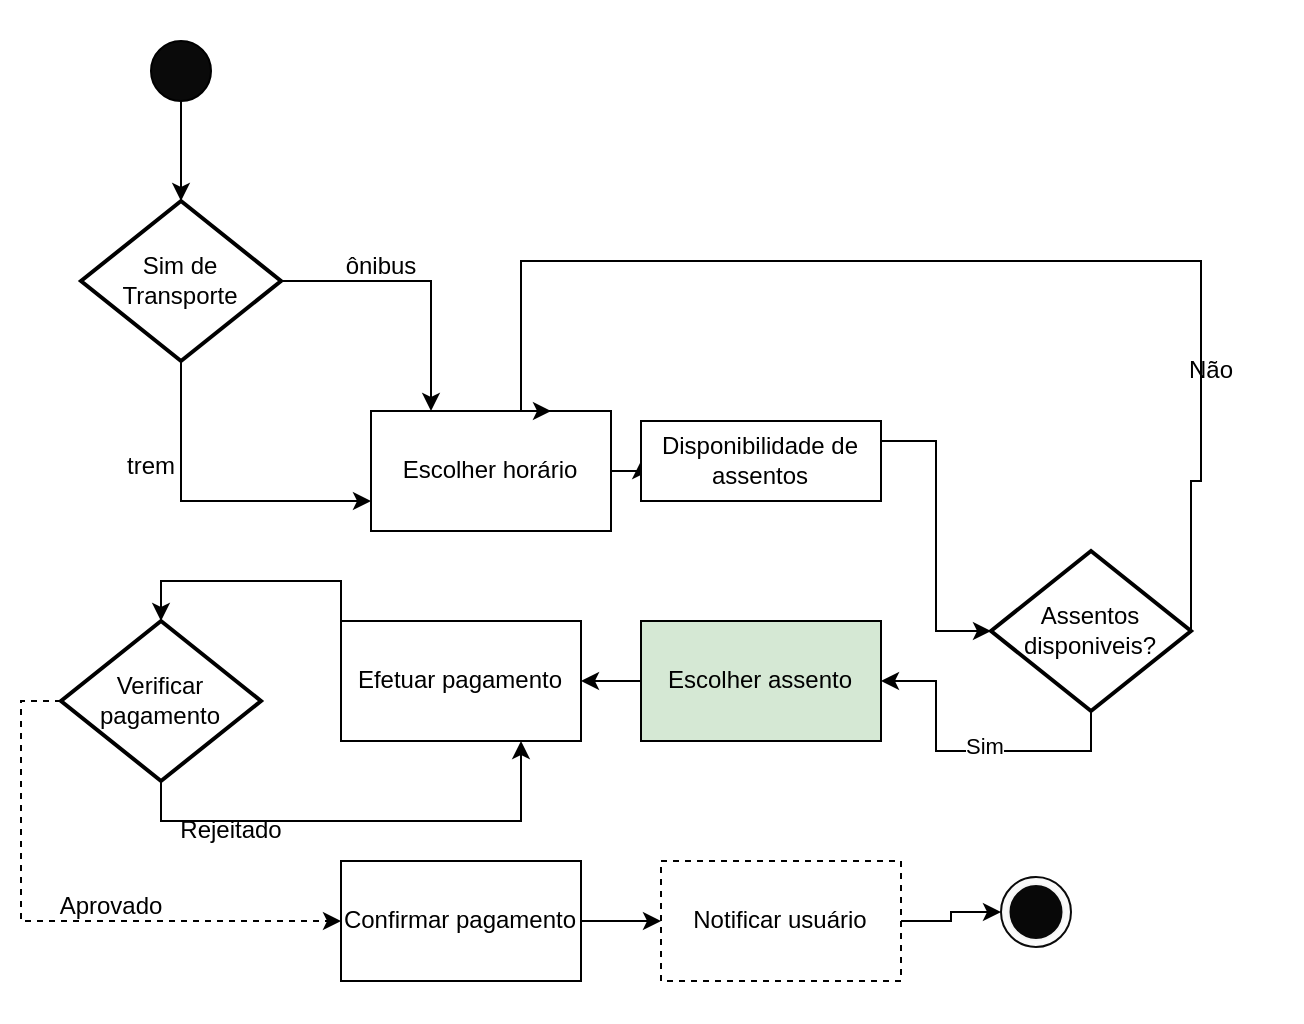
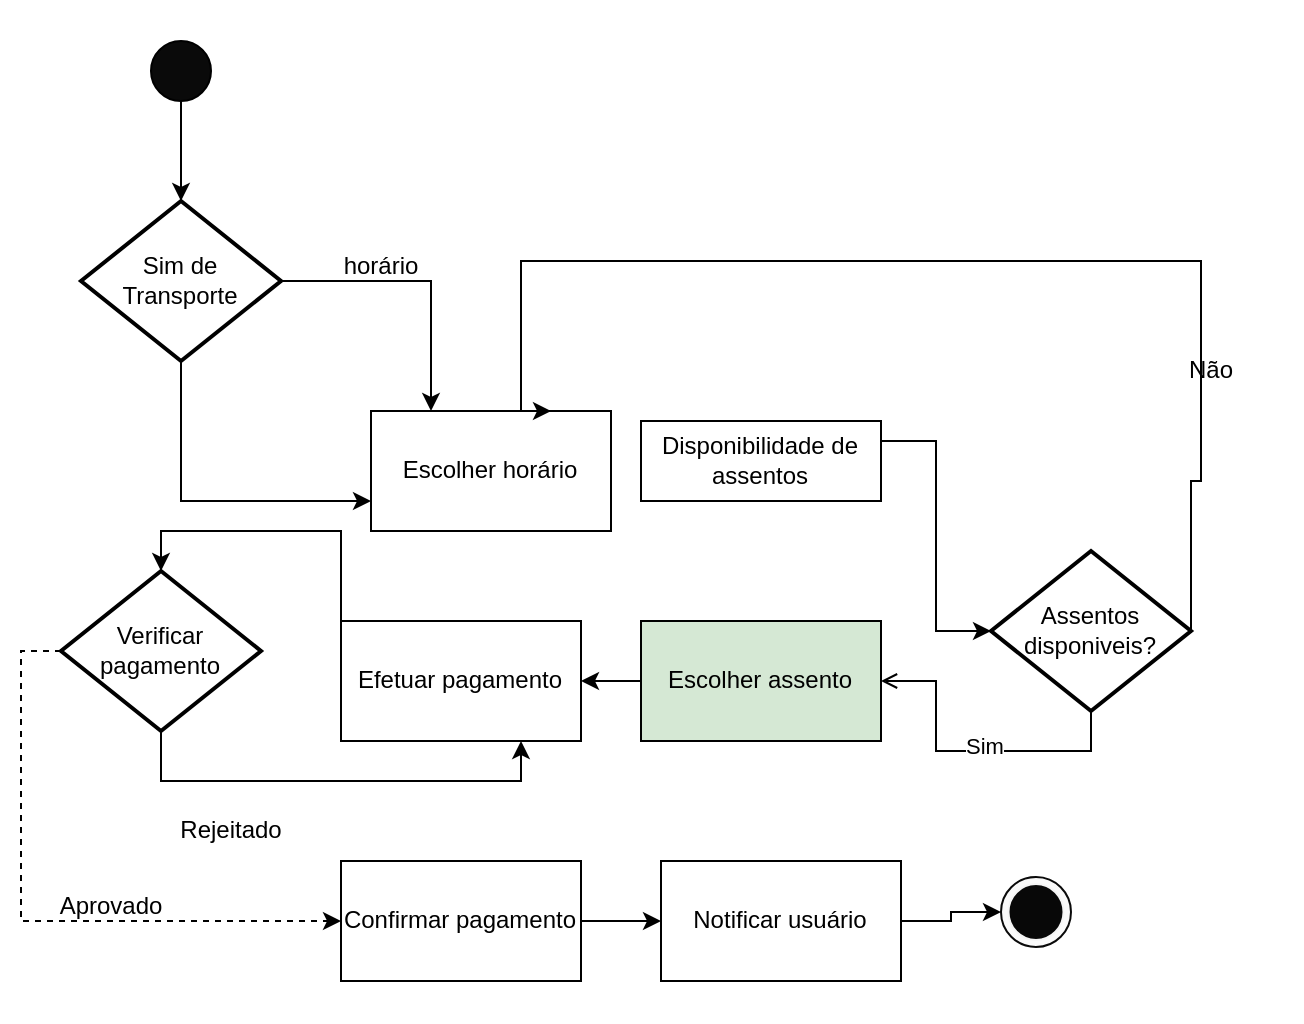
node "ônibus": label "ônibus" -> "horário"
node "trem": removed
edge "Escolher horário" -> "Disponibilidade de assentos": removed
edge "Assentos disponiveis?" -> "Escolher assento": arrowhead classic -> open
node "Verificar pagamento": moved (161, 701) -> (161, 651)
node "Notificar usuário": style dashed -> solid
